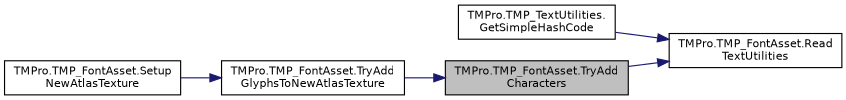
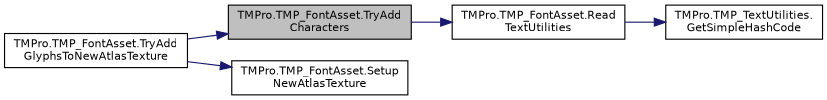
edge "TMPro.TMP_TextUtilities. GetSimpleHashCode" -> "TMPro.TMP_FontAsset.Read TextUtilities": reversed
edge "TMPro.TMP_FontAsset.Setup NewAtlasTexture" -> "TMPro.TMP_FontAsset.TryAdd GlyphsToNewAtlasTexture": reversed
